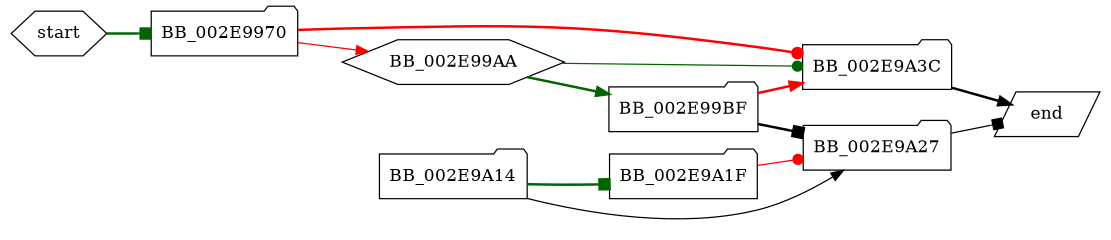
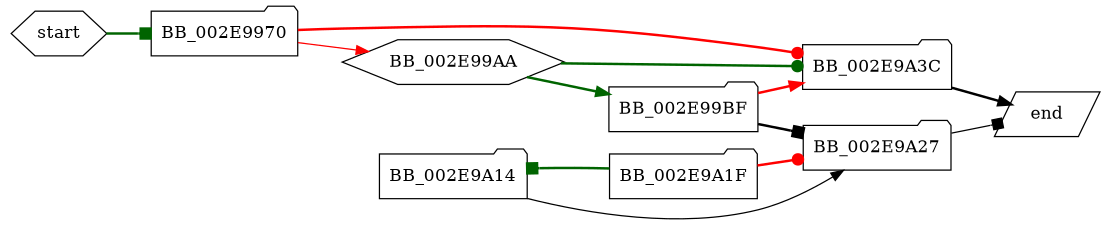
edge "BB_002E99AA" -> "BB_002E9A3C": style solid -> bold
edge "BB_002E9A1F" -> "BB_002E9A27": style solid -> bold
edge "BB_002E9A14" -> "BB_002E9A1F": reversed
